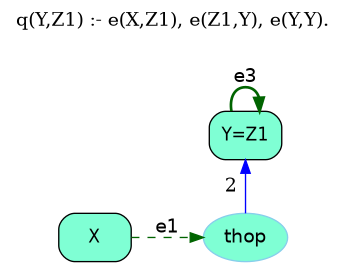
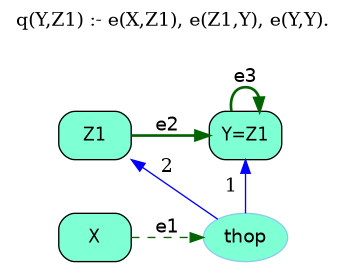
node "Z1": added
edge "thop" -> "Y=Z1": label "2" -> "1"
